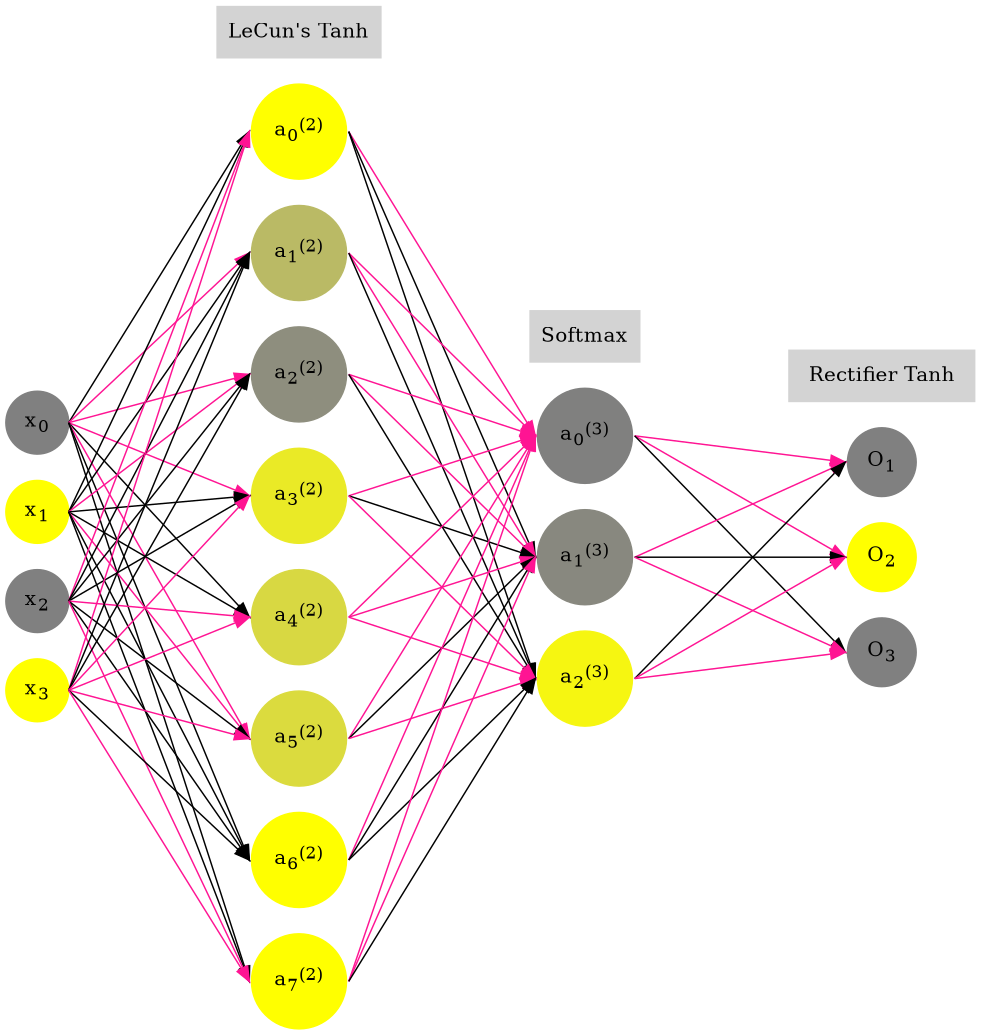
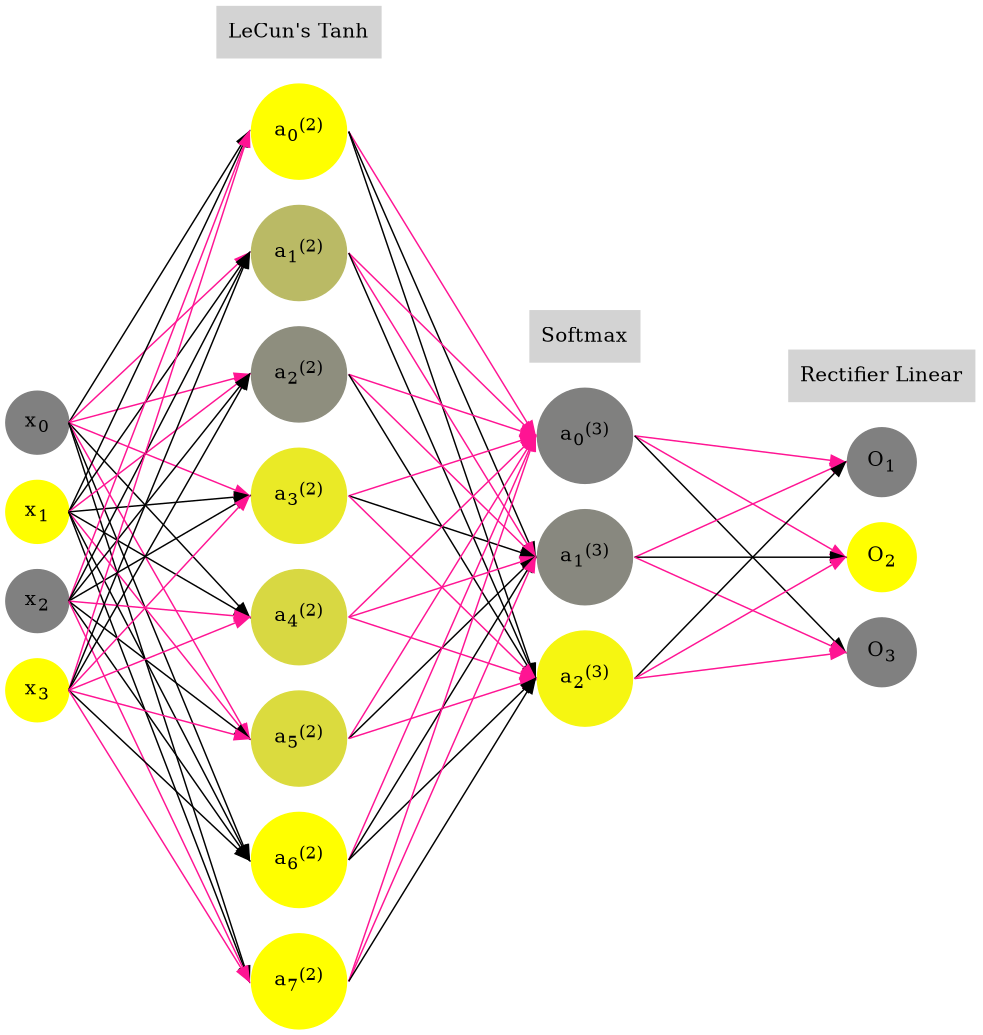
node "Rectifier Tanh": label "Rectifier Tanh" -> "Rectifier Linear"
